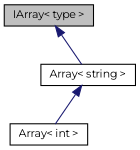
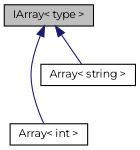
edge "Array< int >" -> "Array< string >": now "Array< int >" -> "IArray< type >"
